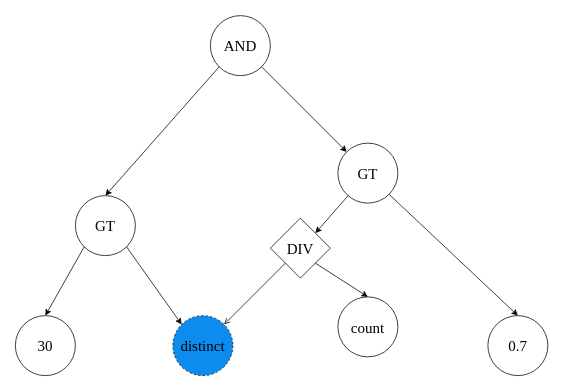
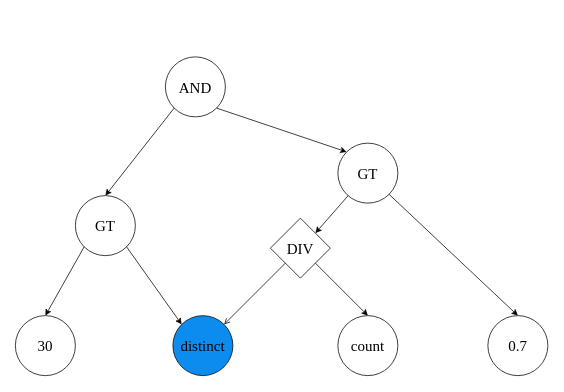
node "AND": moved (240, 45) -> (195, 87)
node "count": moved (368, 327) -> (368, 345)
node "distinct": style dashed -> solid
